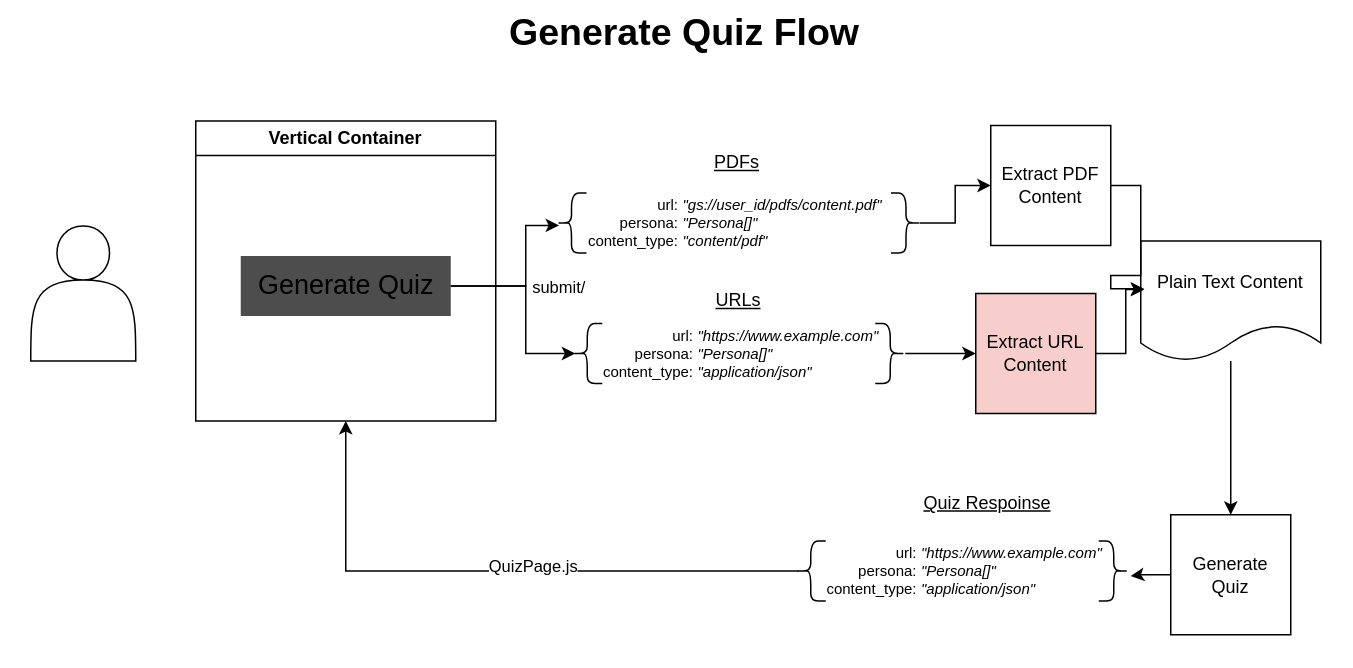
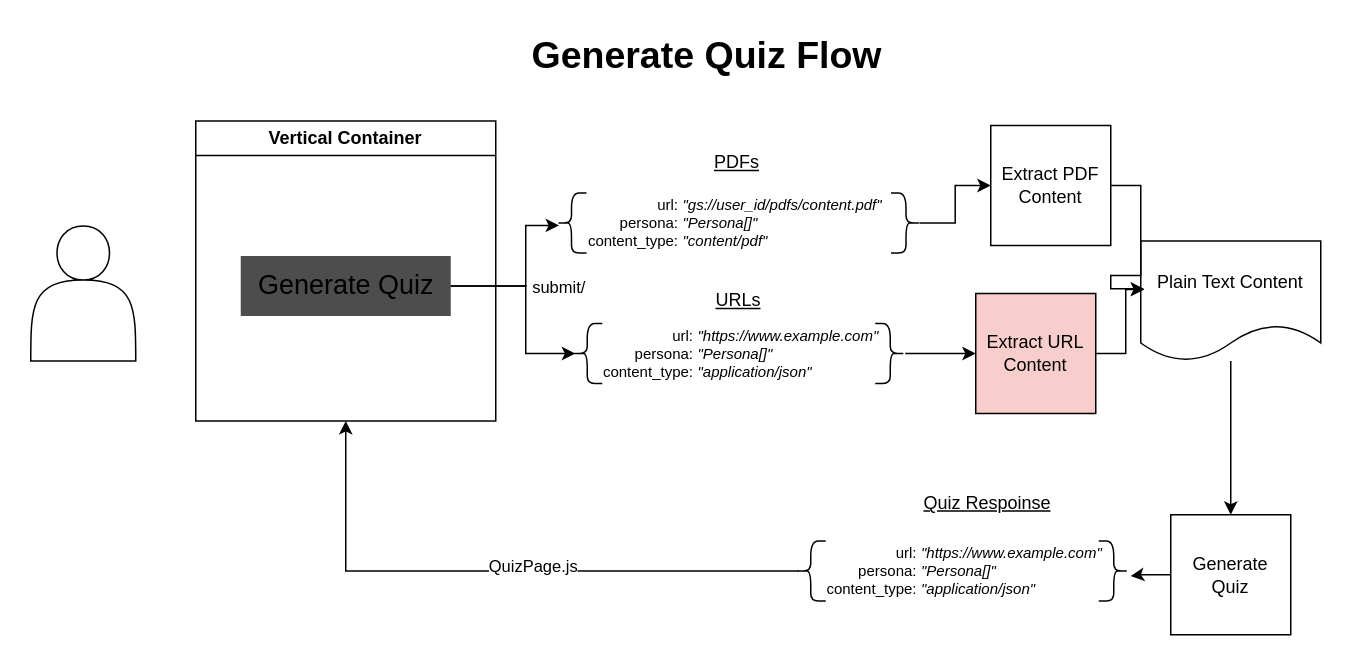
node "Generate Quiz Flow": moved (685, 31) -> (707, 53)
